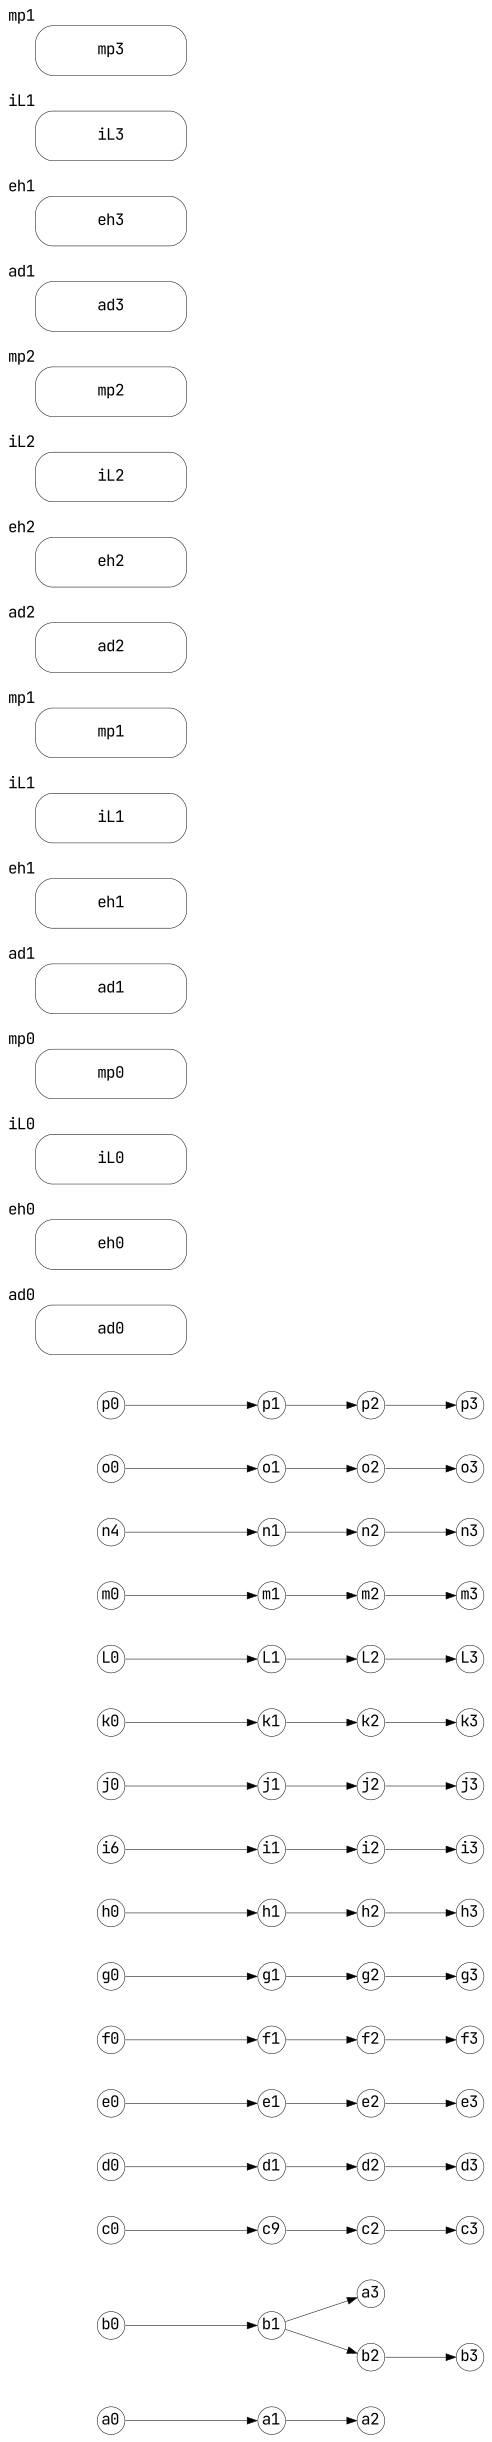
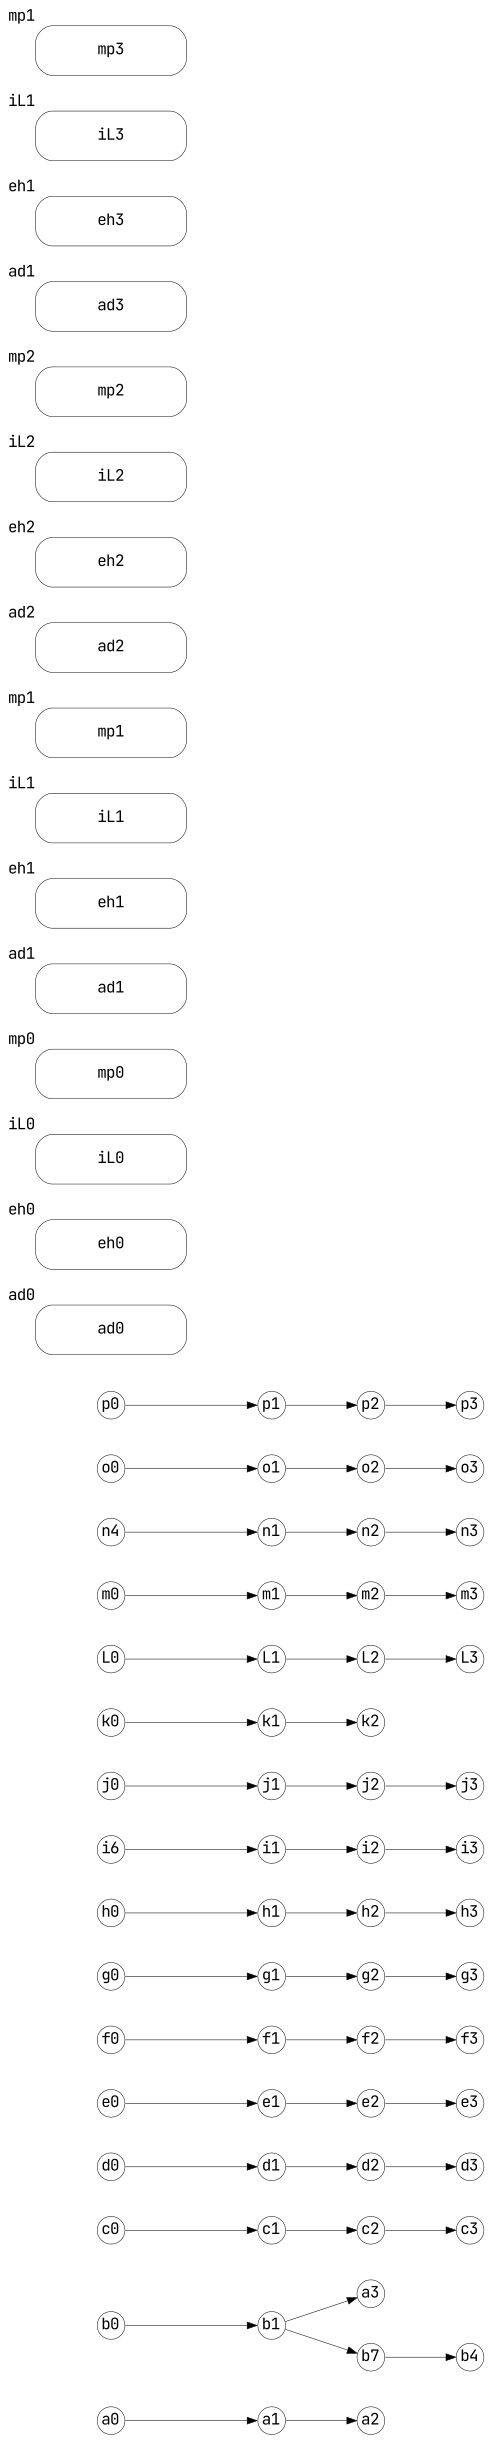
node "k3": removed
node "c9": label "c9" -> "c1"
node "b2": label "b2" -> "b7"
node "b3": label "b3" -> "b4"
